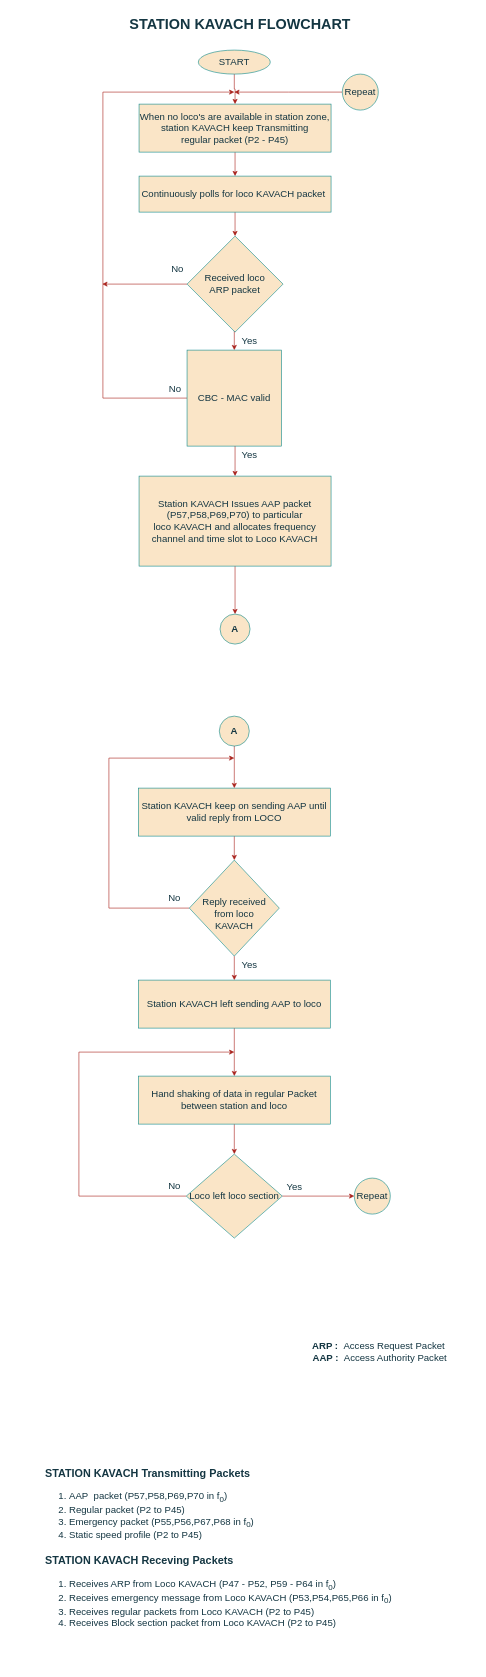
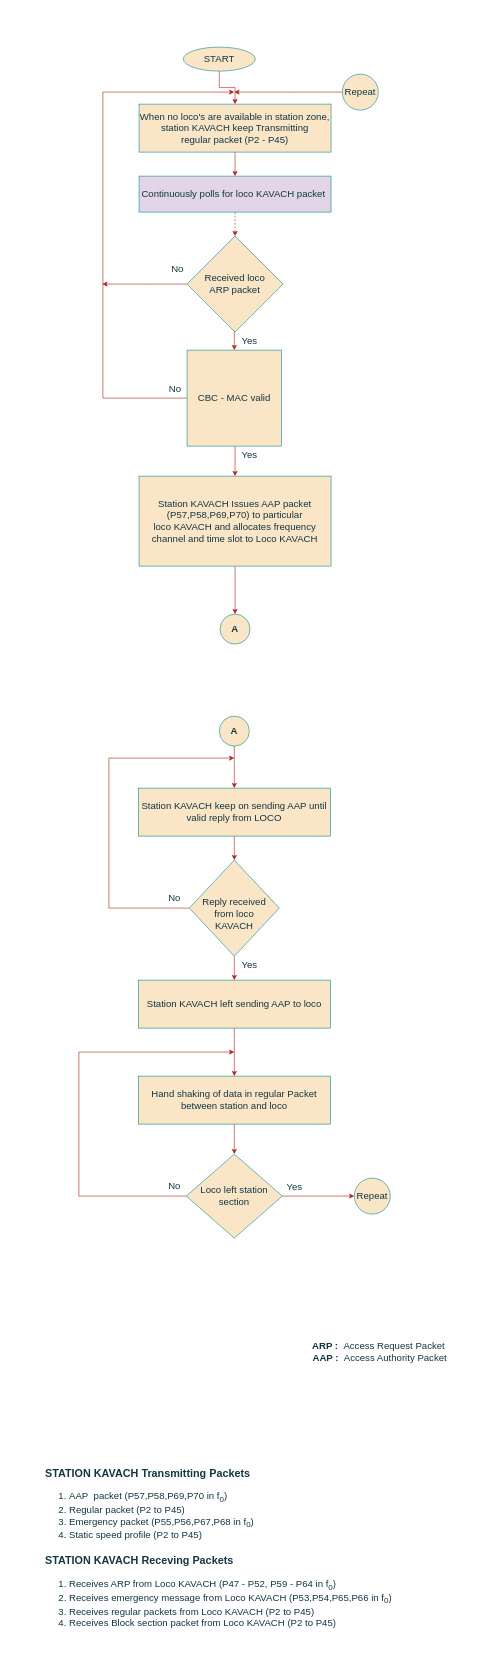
node "STATION KAVACH FLOWCHART": removed
node "START": moved (234, 62) -> (219, 59)
node "Continuously polls for loco KAVACH packet": fillcolor #fae5c7 -> #e1d5e7
edge "Continuously polls for loco KAVACH packet" -> "Received loco ARP packet": style solid -> dashed
node "Loco left loco section": label "Loco left loco section" -> "Loco left station section"
